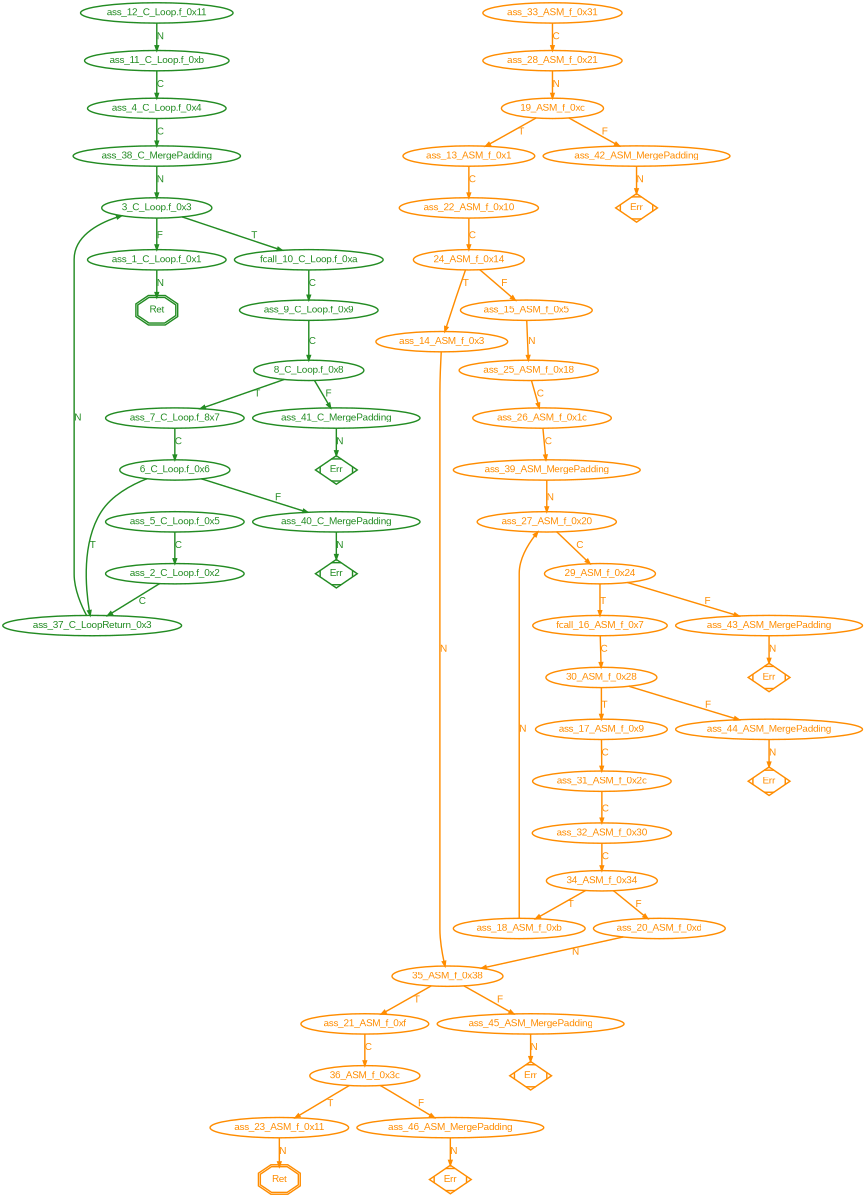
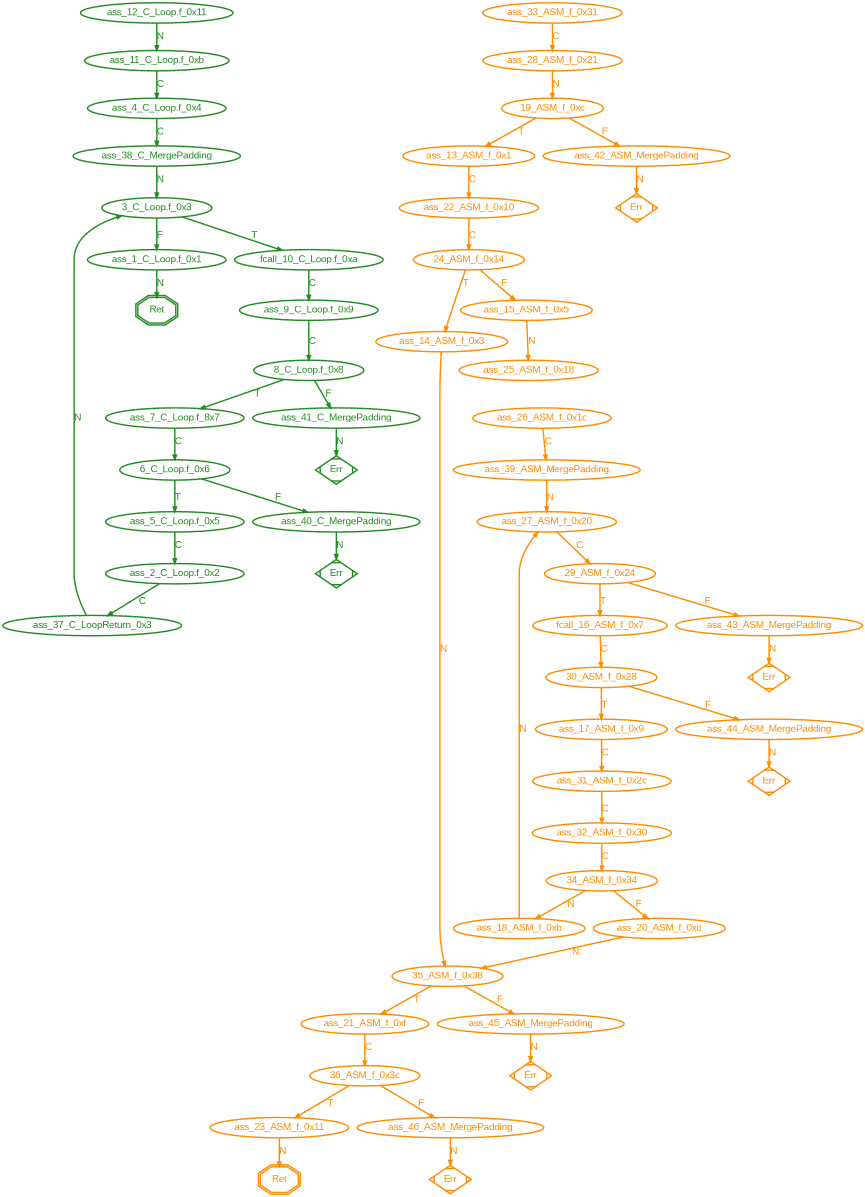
edge "ass_25_ASM_f_0x18" -> "ass_26_ASM_f_0x1c": removed, label "C"
edge "6_C_Loop.f_0x6" -> "ass_37_C_LoopReturn_0x3": now "6_C_Loop.f_0x6" -> "ass_5_C_Loop.f_0x5"
edge "34_ASM_f_0x34" -> "ass_18_ASM_f_0xb": label "T" -> "N"
